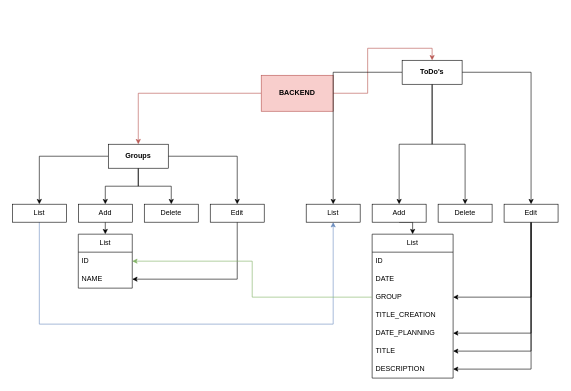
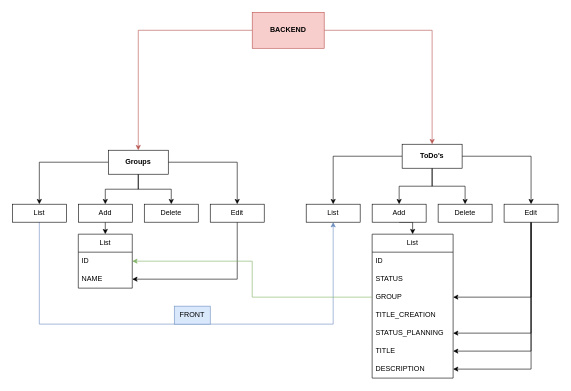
node "ToDo's": moved (432, 72) -> (432, 156)
node "BACKEND": moved (297, 93) -> (288, 30)
node "Groups": moved (138, 156) -> (138, 162)
node "DATE": label "DATE" -> "STATUS"
node "FRONT": added
node "DATE_PLANNING": label "DATE_PLANNING" -> "STATUS_PLANNING"
